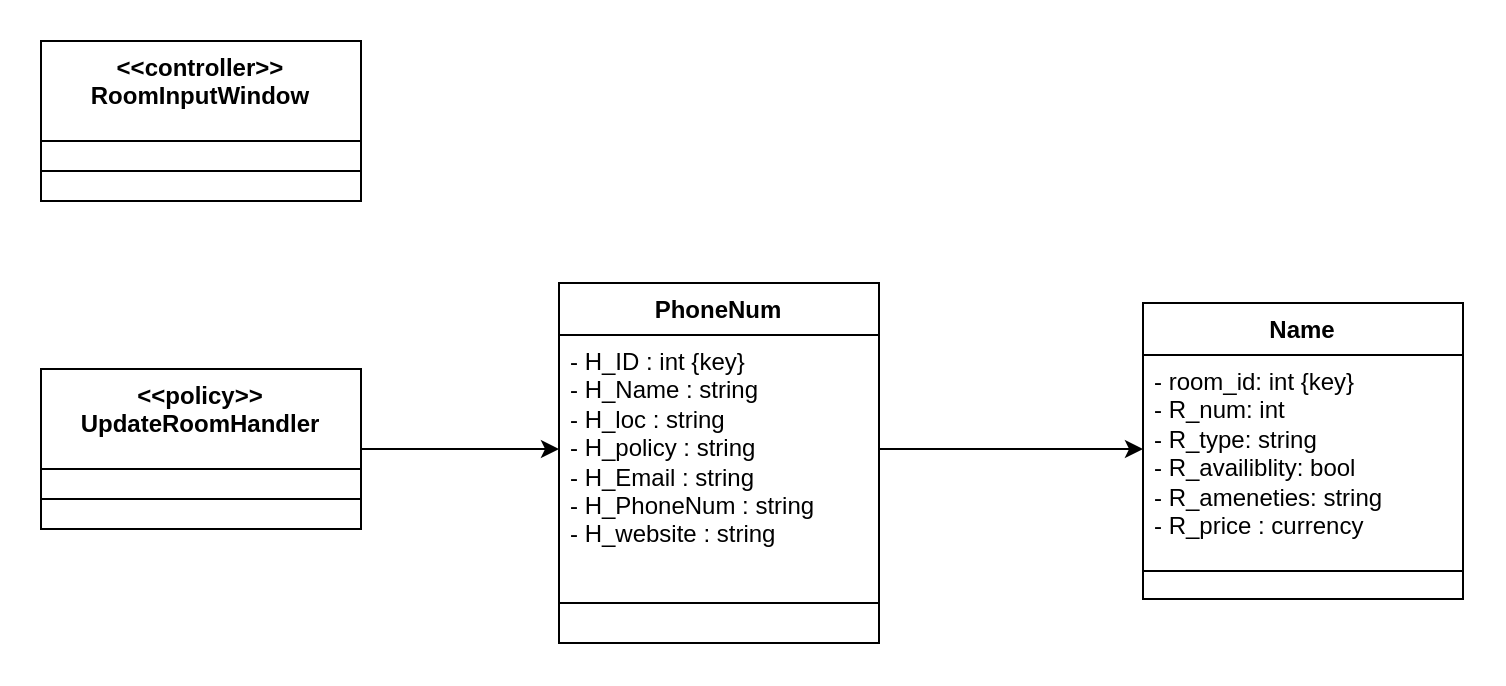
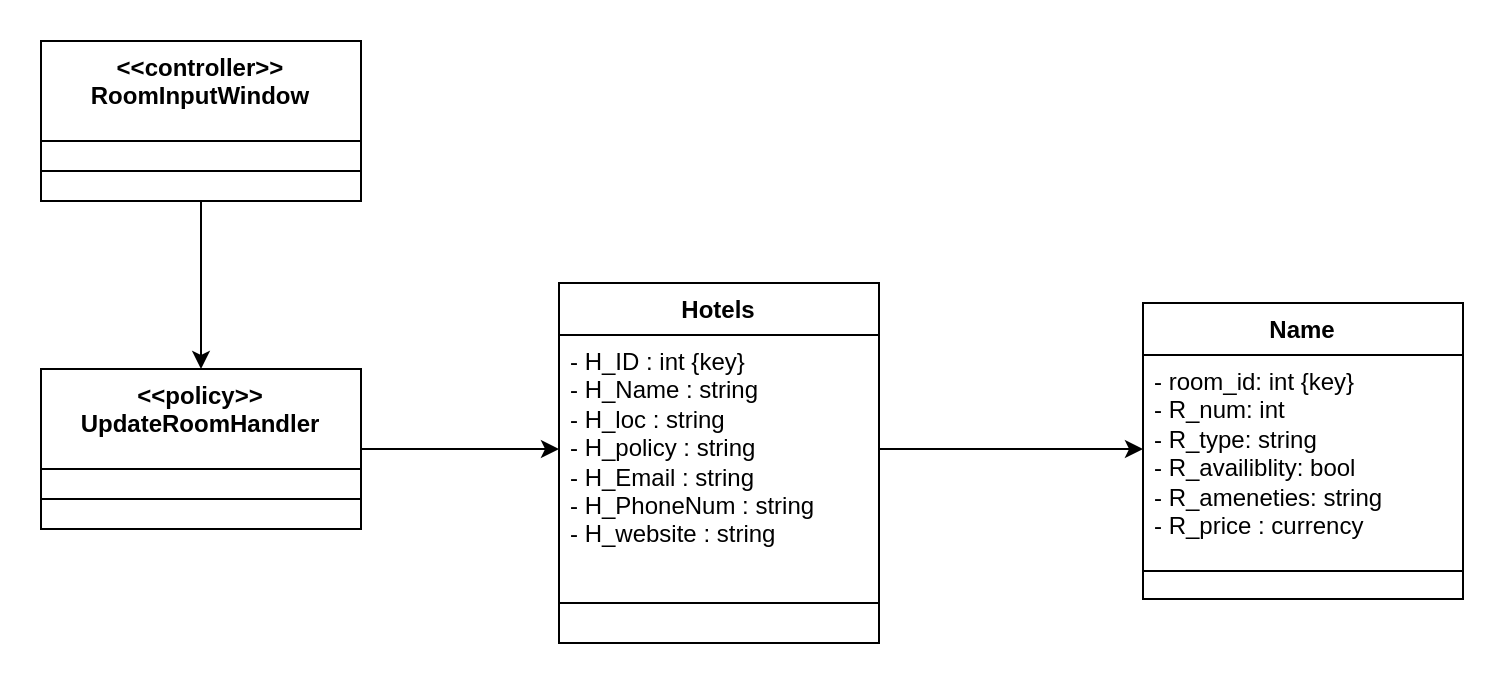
edge "<<controller>> RoomInputWindow" -> "<<policy>> UpdateRoomHandler": added
node "PhoneNum": label "PhoneNum" -> "Hotels"
